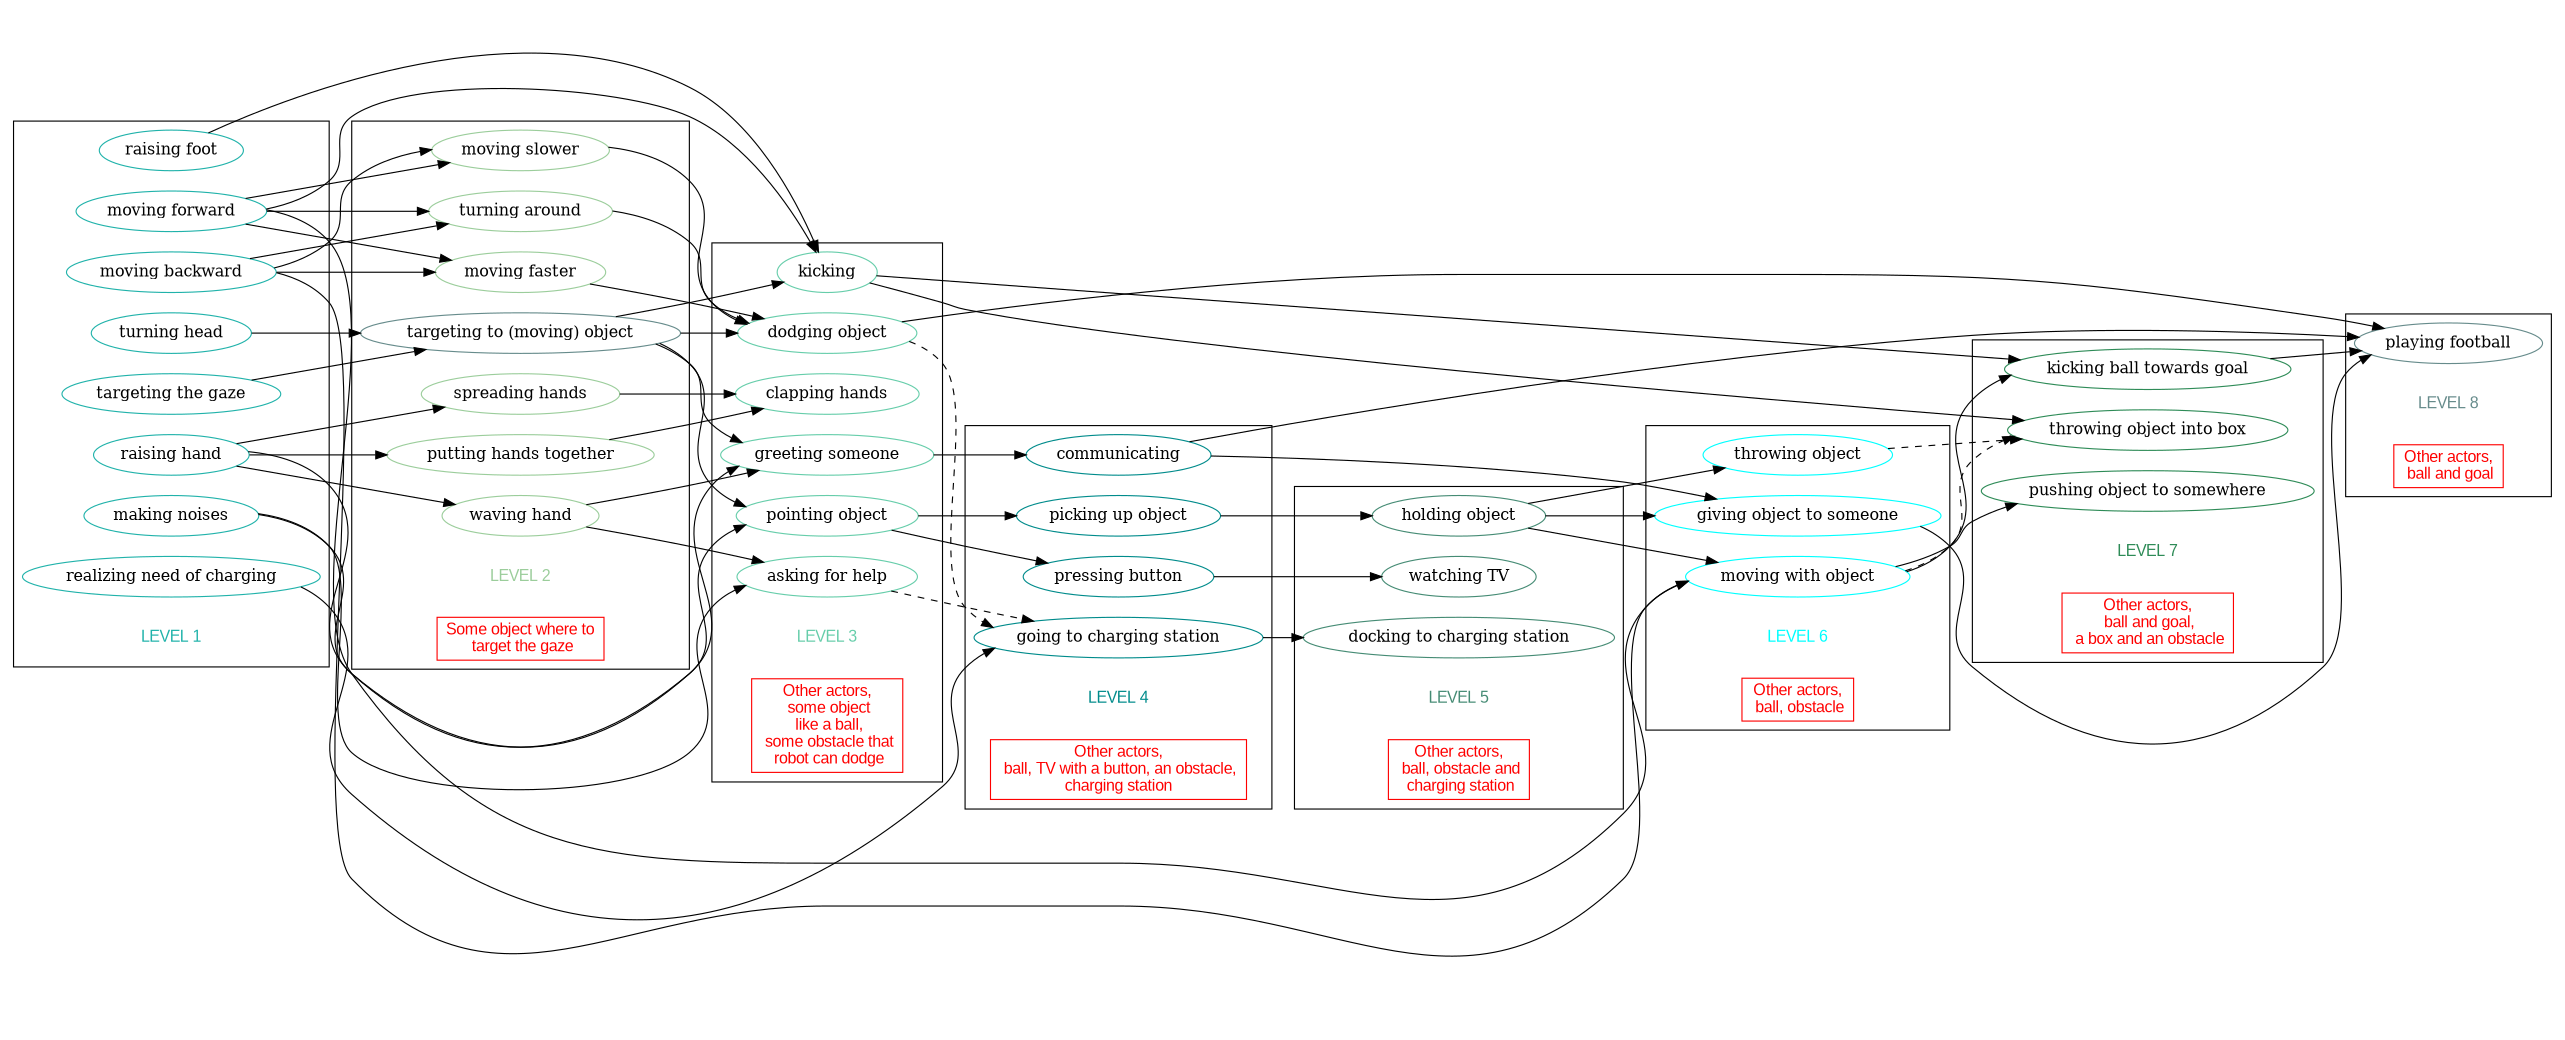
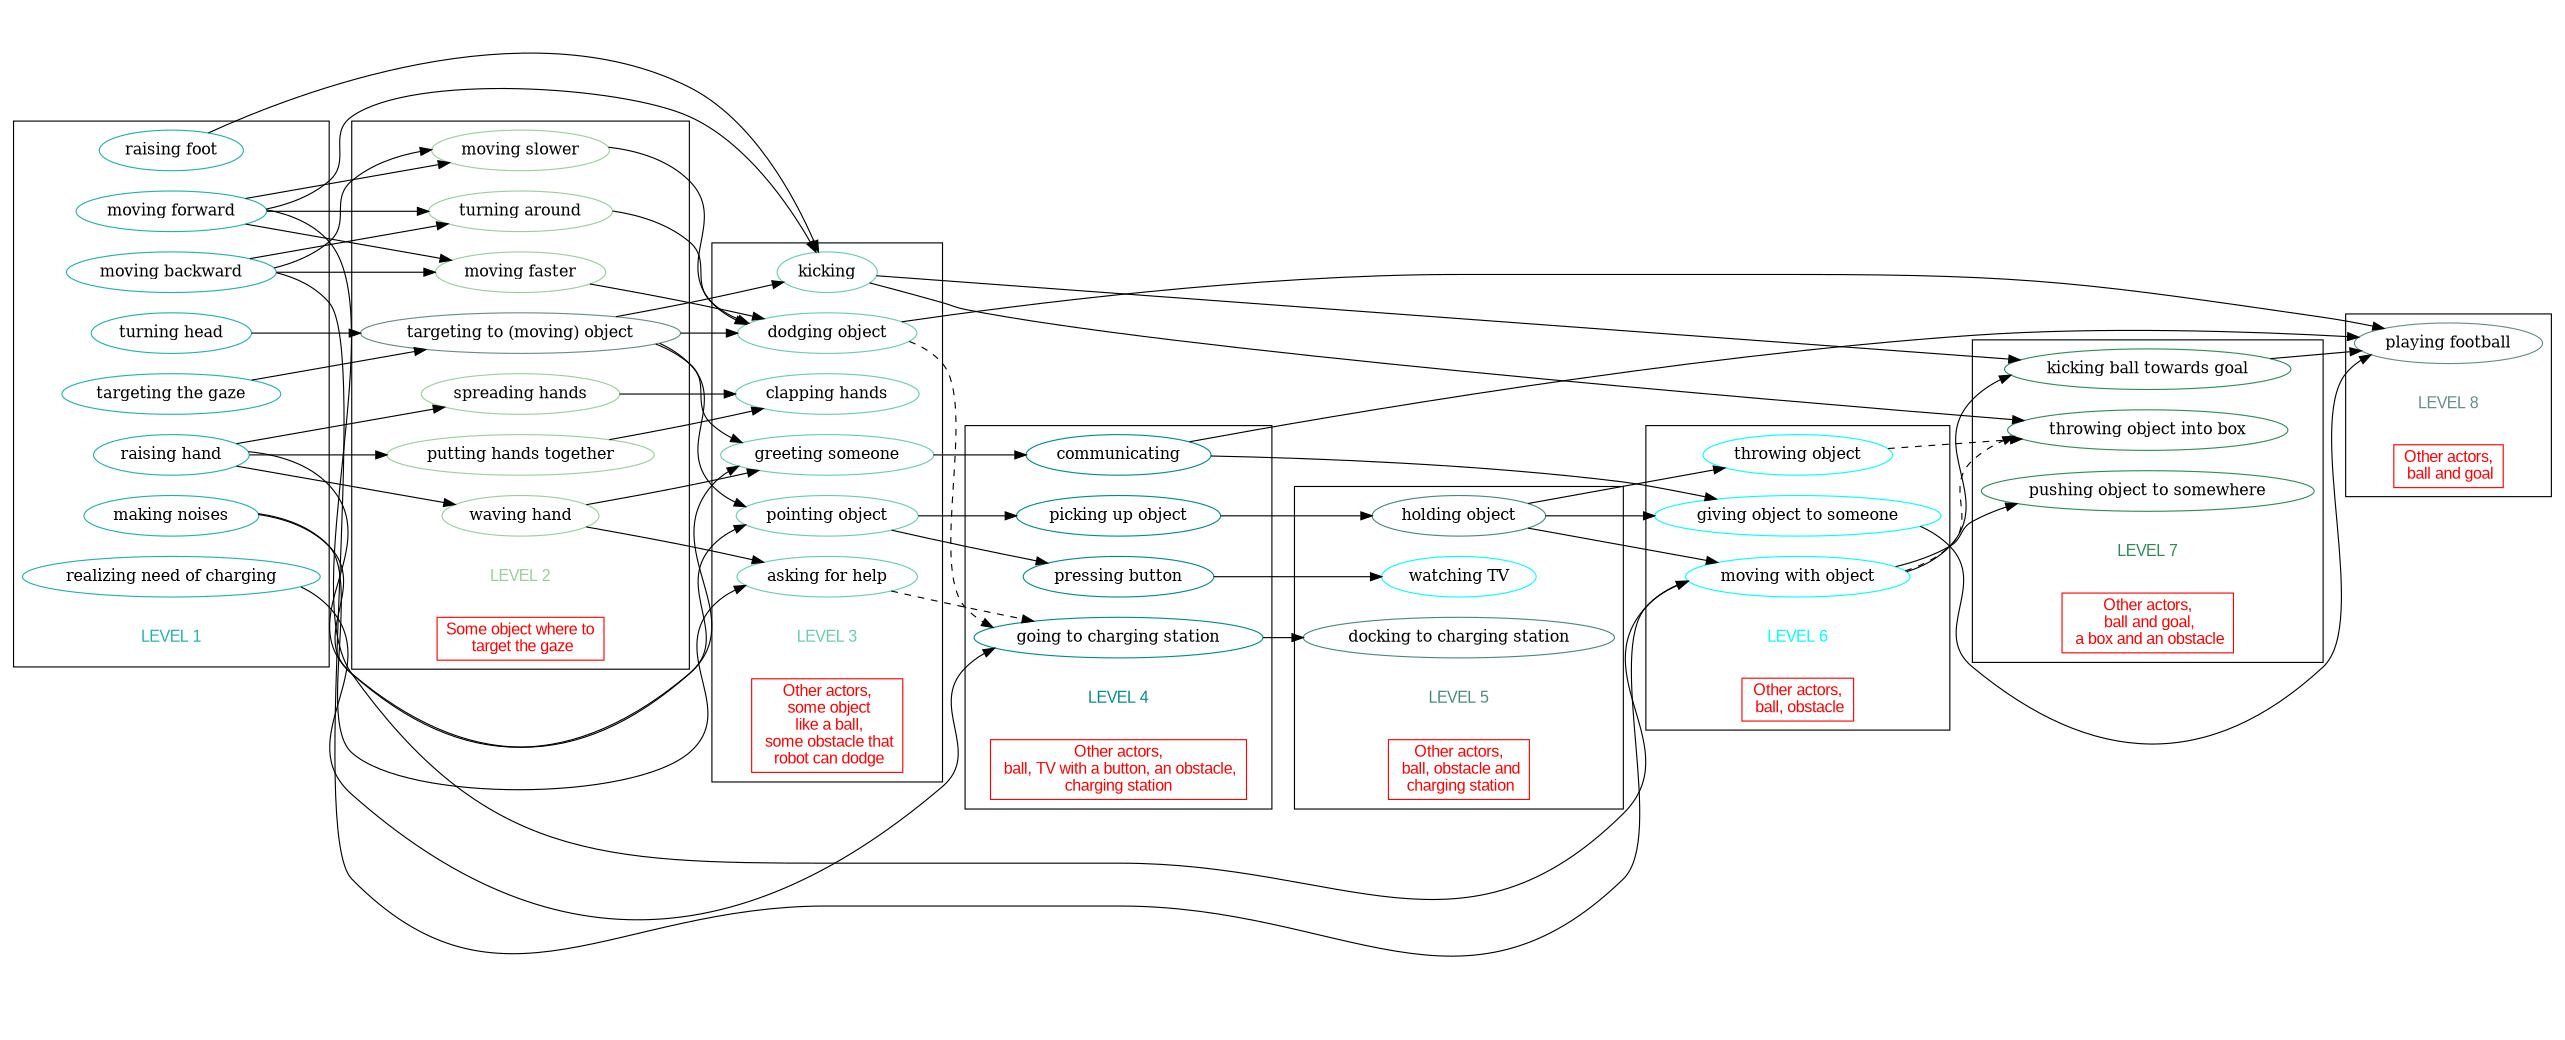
node "watching TV": color aquamarine4 -> cyan
